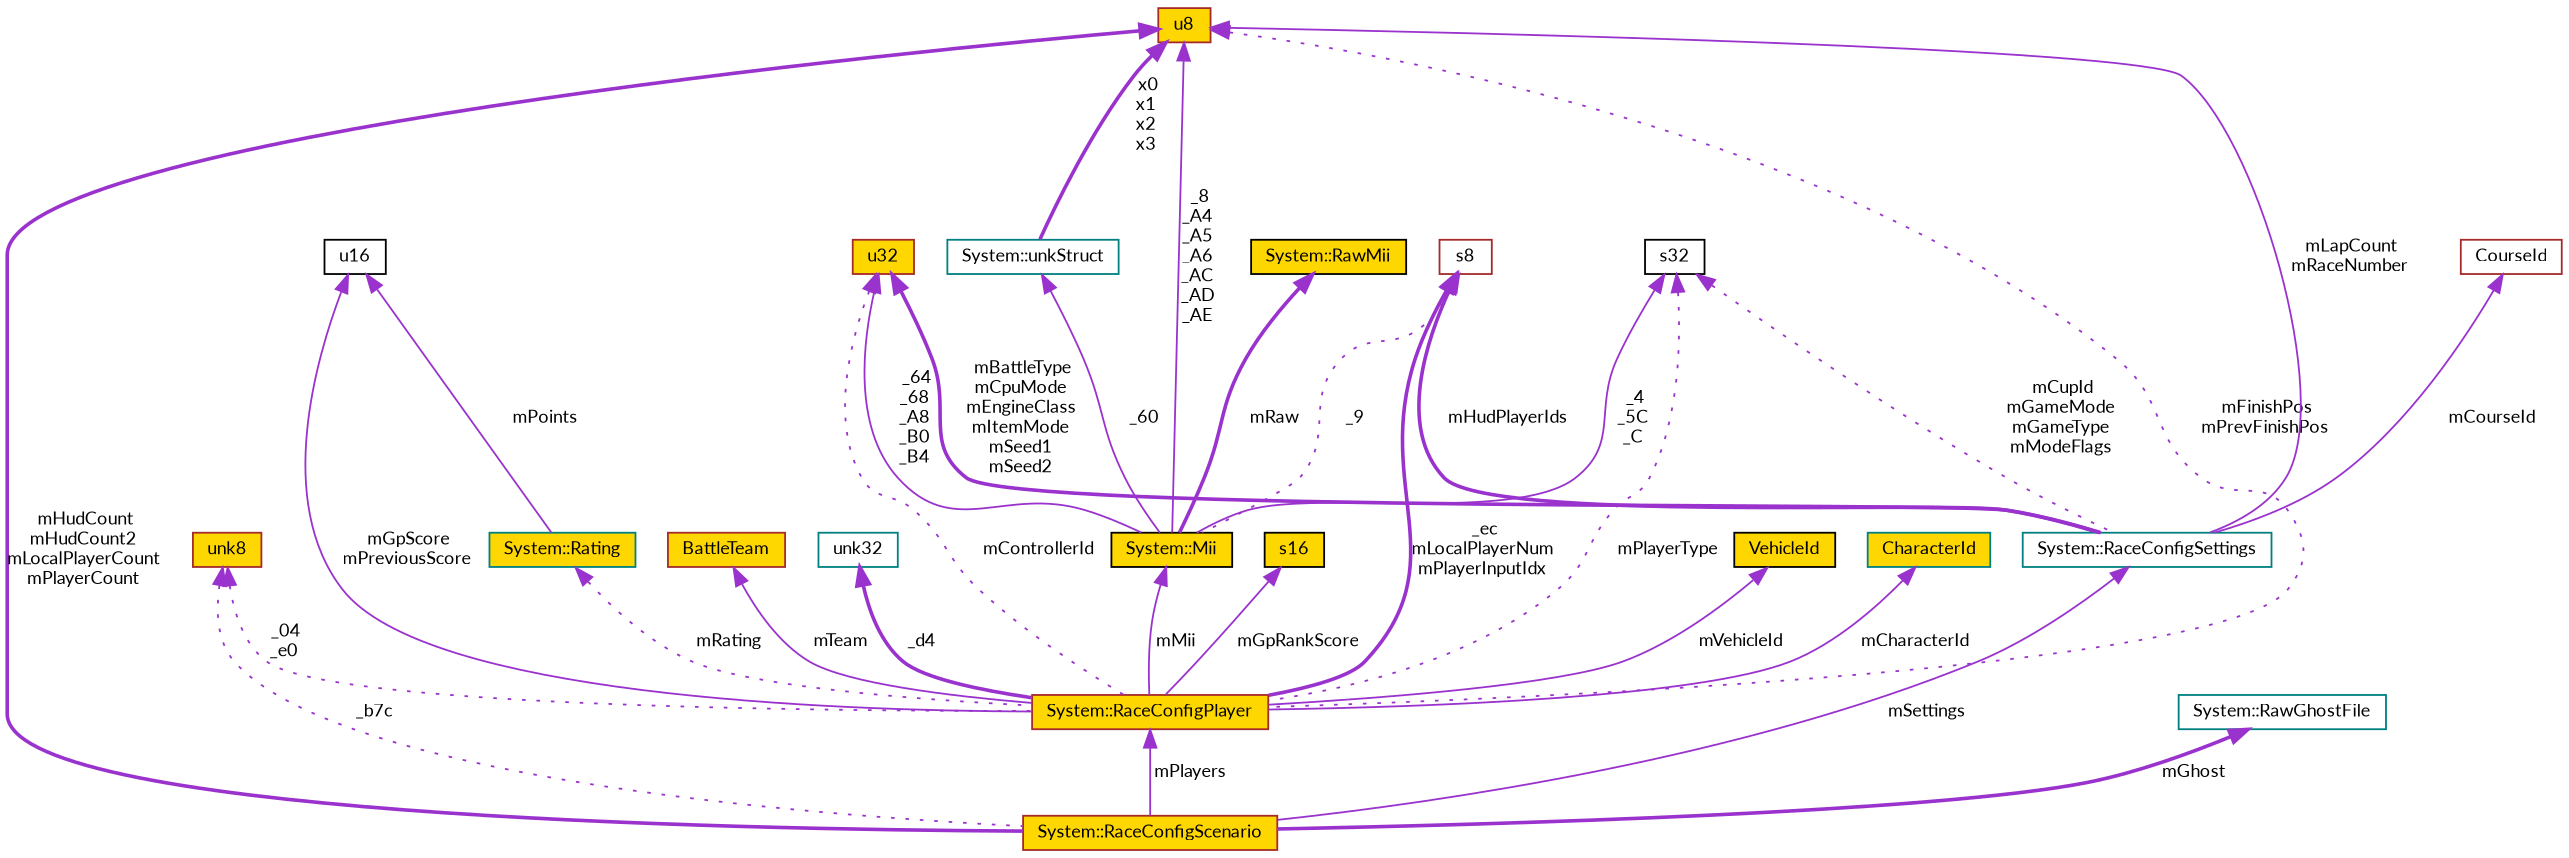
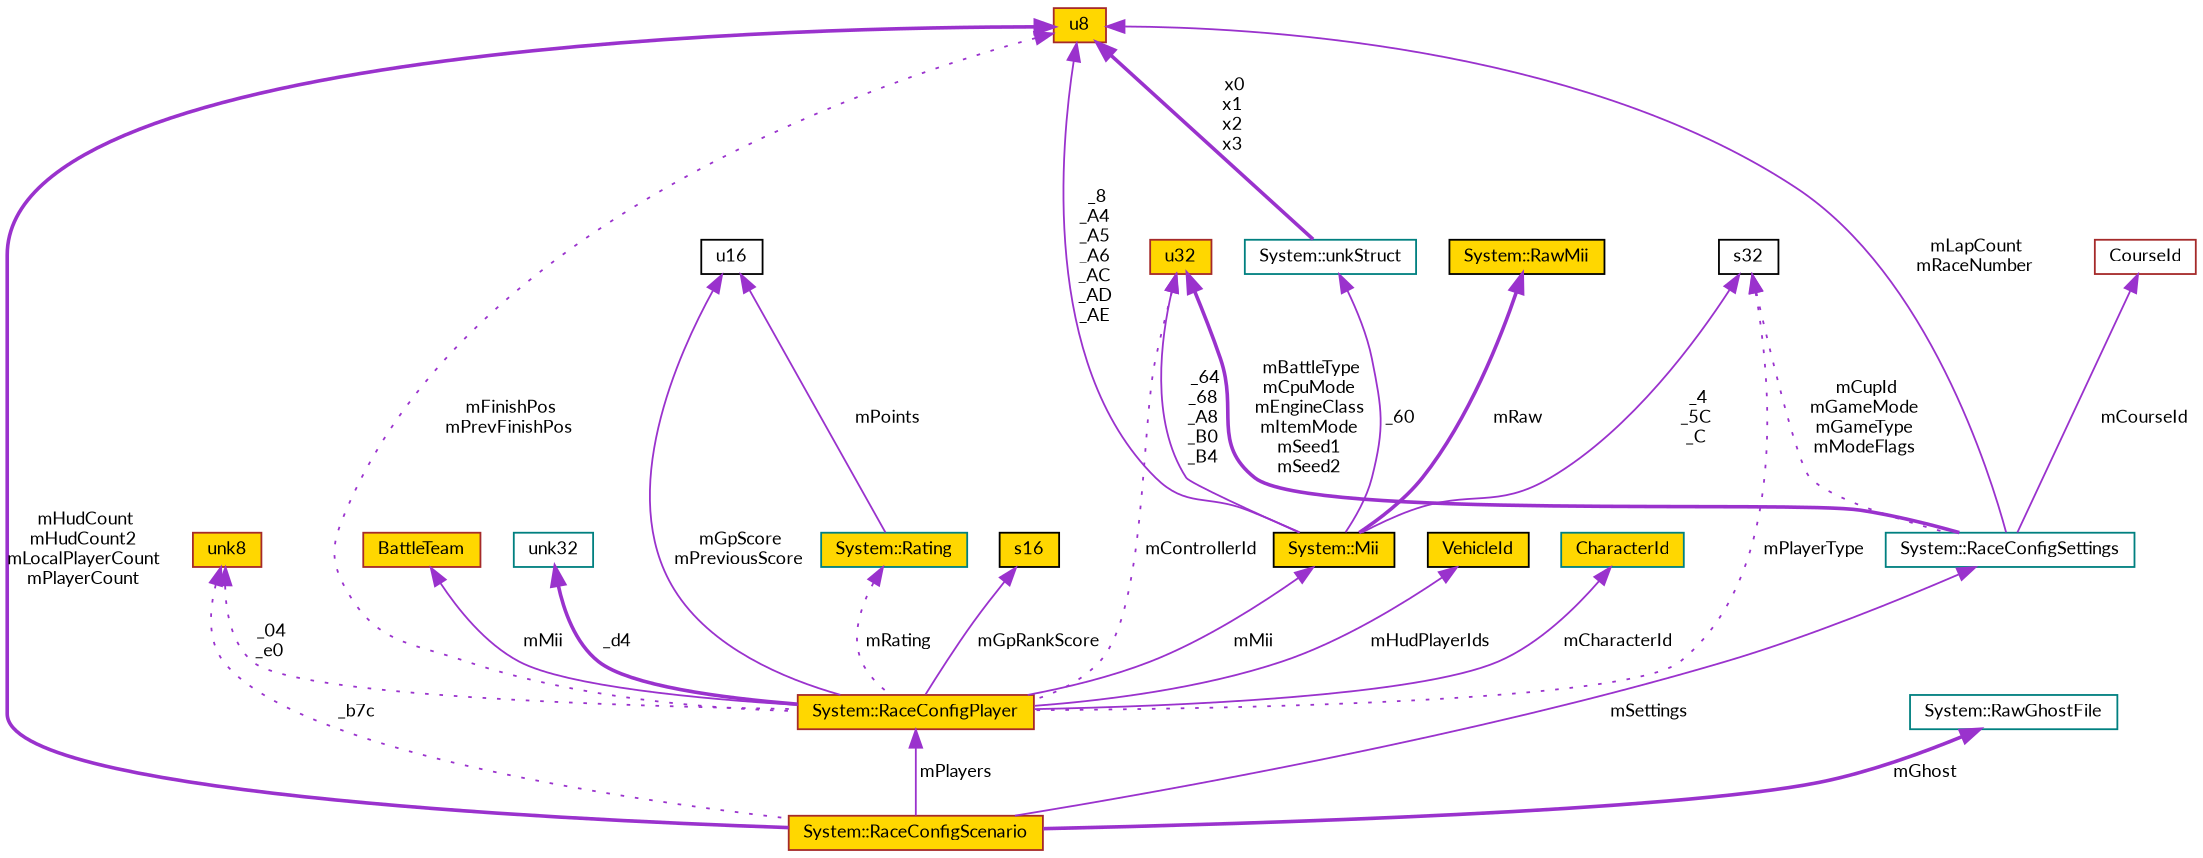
node "s8": removed
edge "System::RaceConfigPlayer" -> "BattleTeam": label " mTeam" -> " mMii"
edge "System::RaceConfigPlayer" -> "VehicleId": label " mVehicleId" -> " mHudPlayerIds"
